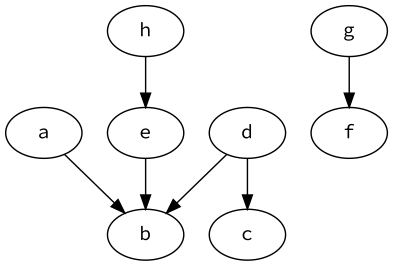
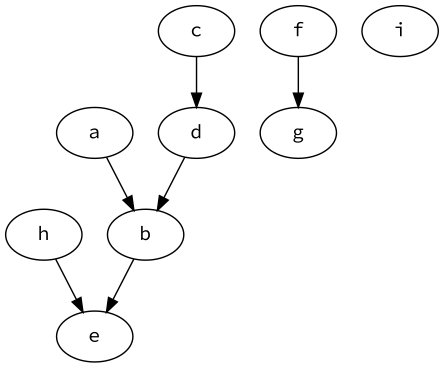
node "i": added
edge "g" -> "f": reversed
edge "e" -> "b": reversed
edge "d" -> "c": reversed
